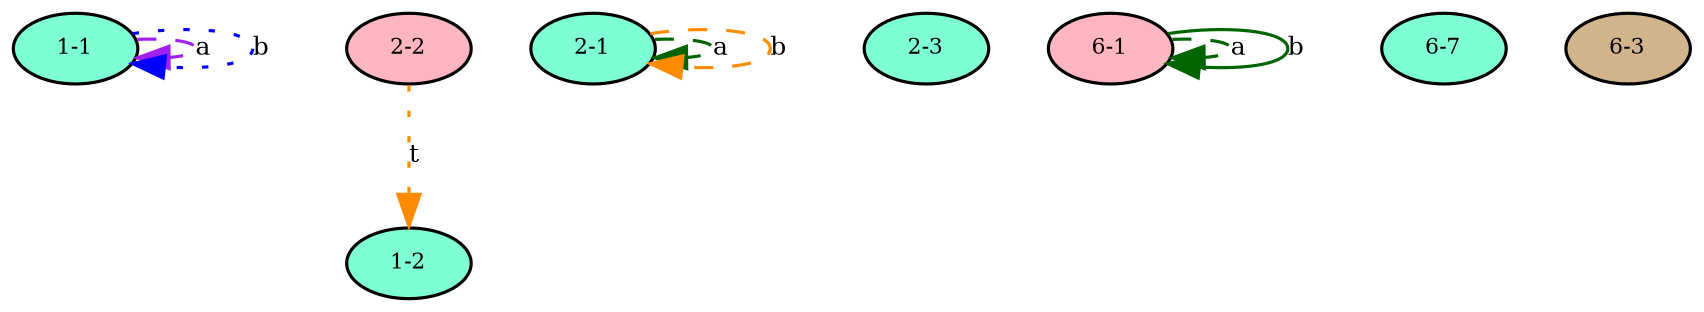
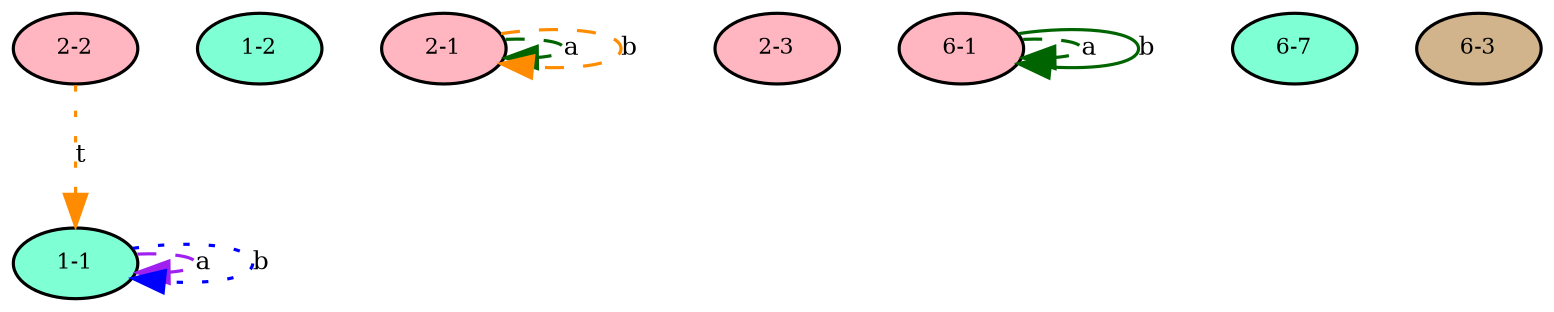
node "2-1": fillcolor aquamarine -> lightpink
node "2-3": fillcolor aquamarine -> lightpink
edge "2-2" -> "1-2": now "2-2" -> "1-1"
